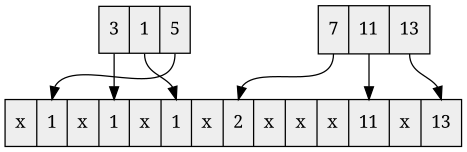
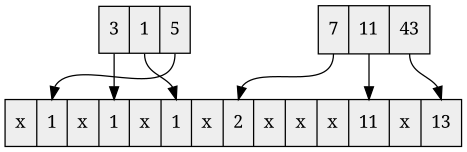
node "7": text "13" -> "43"
